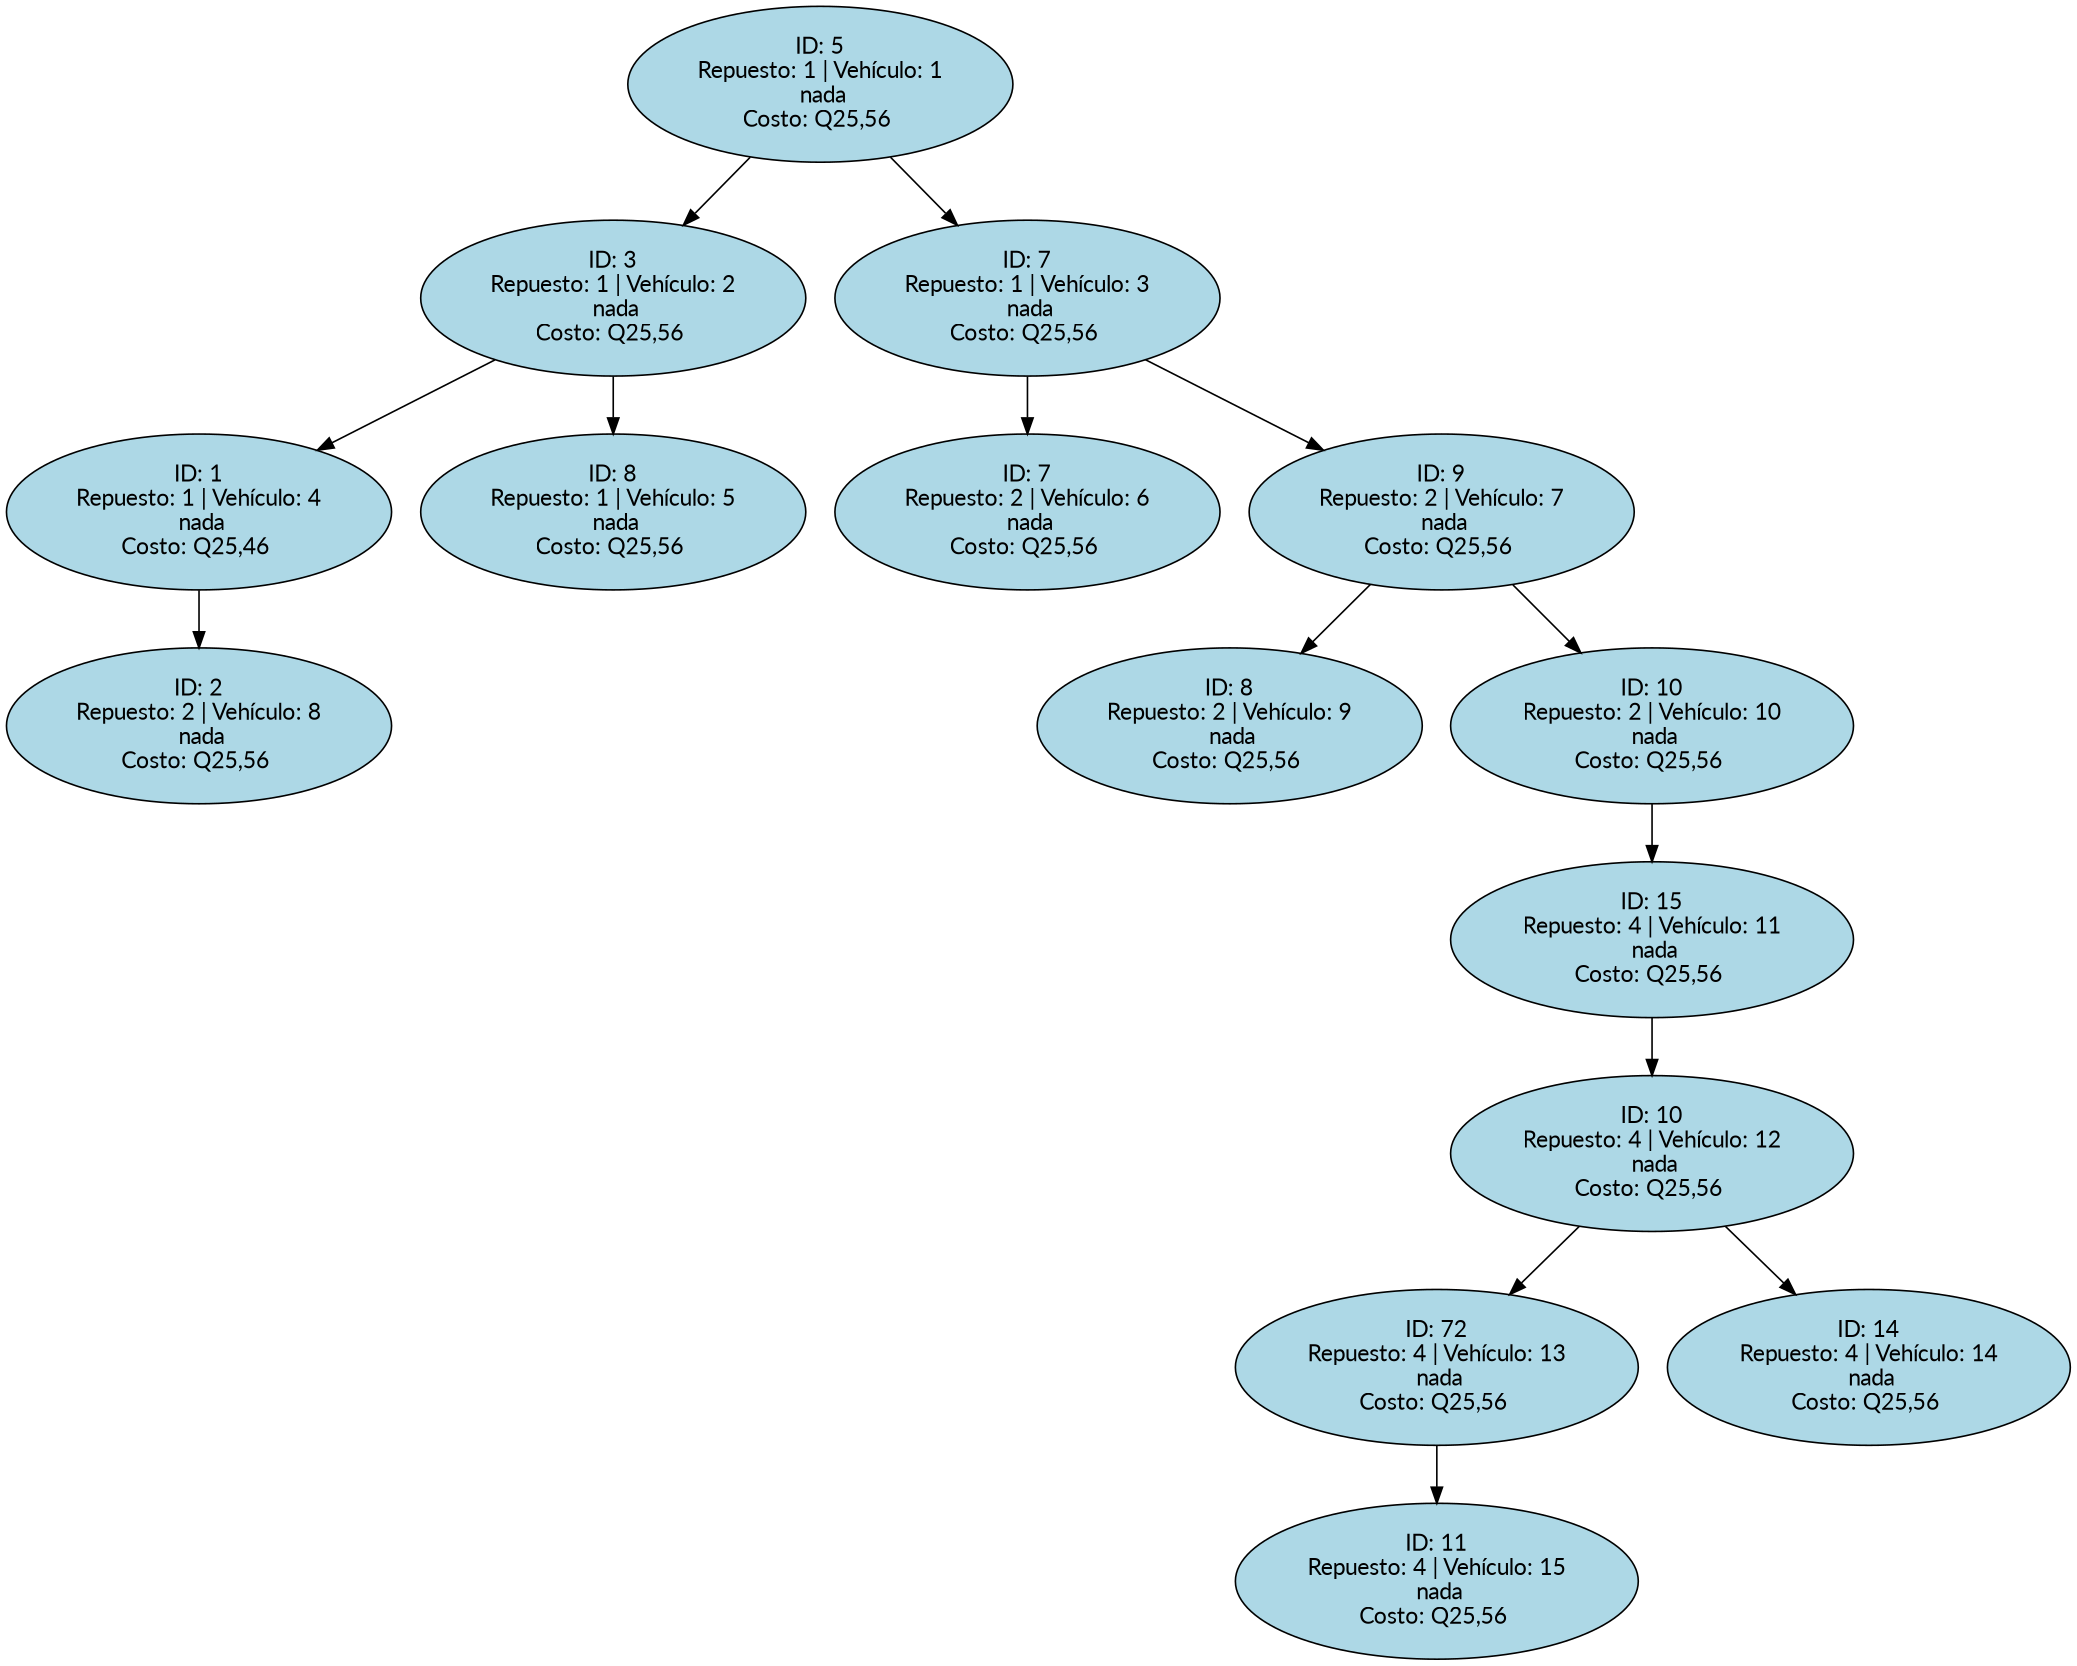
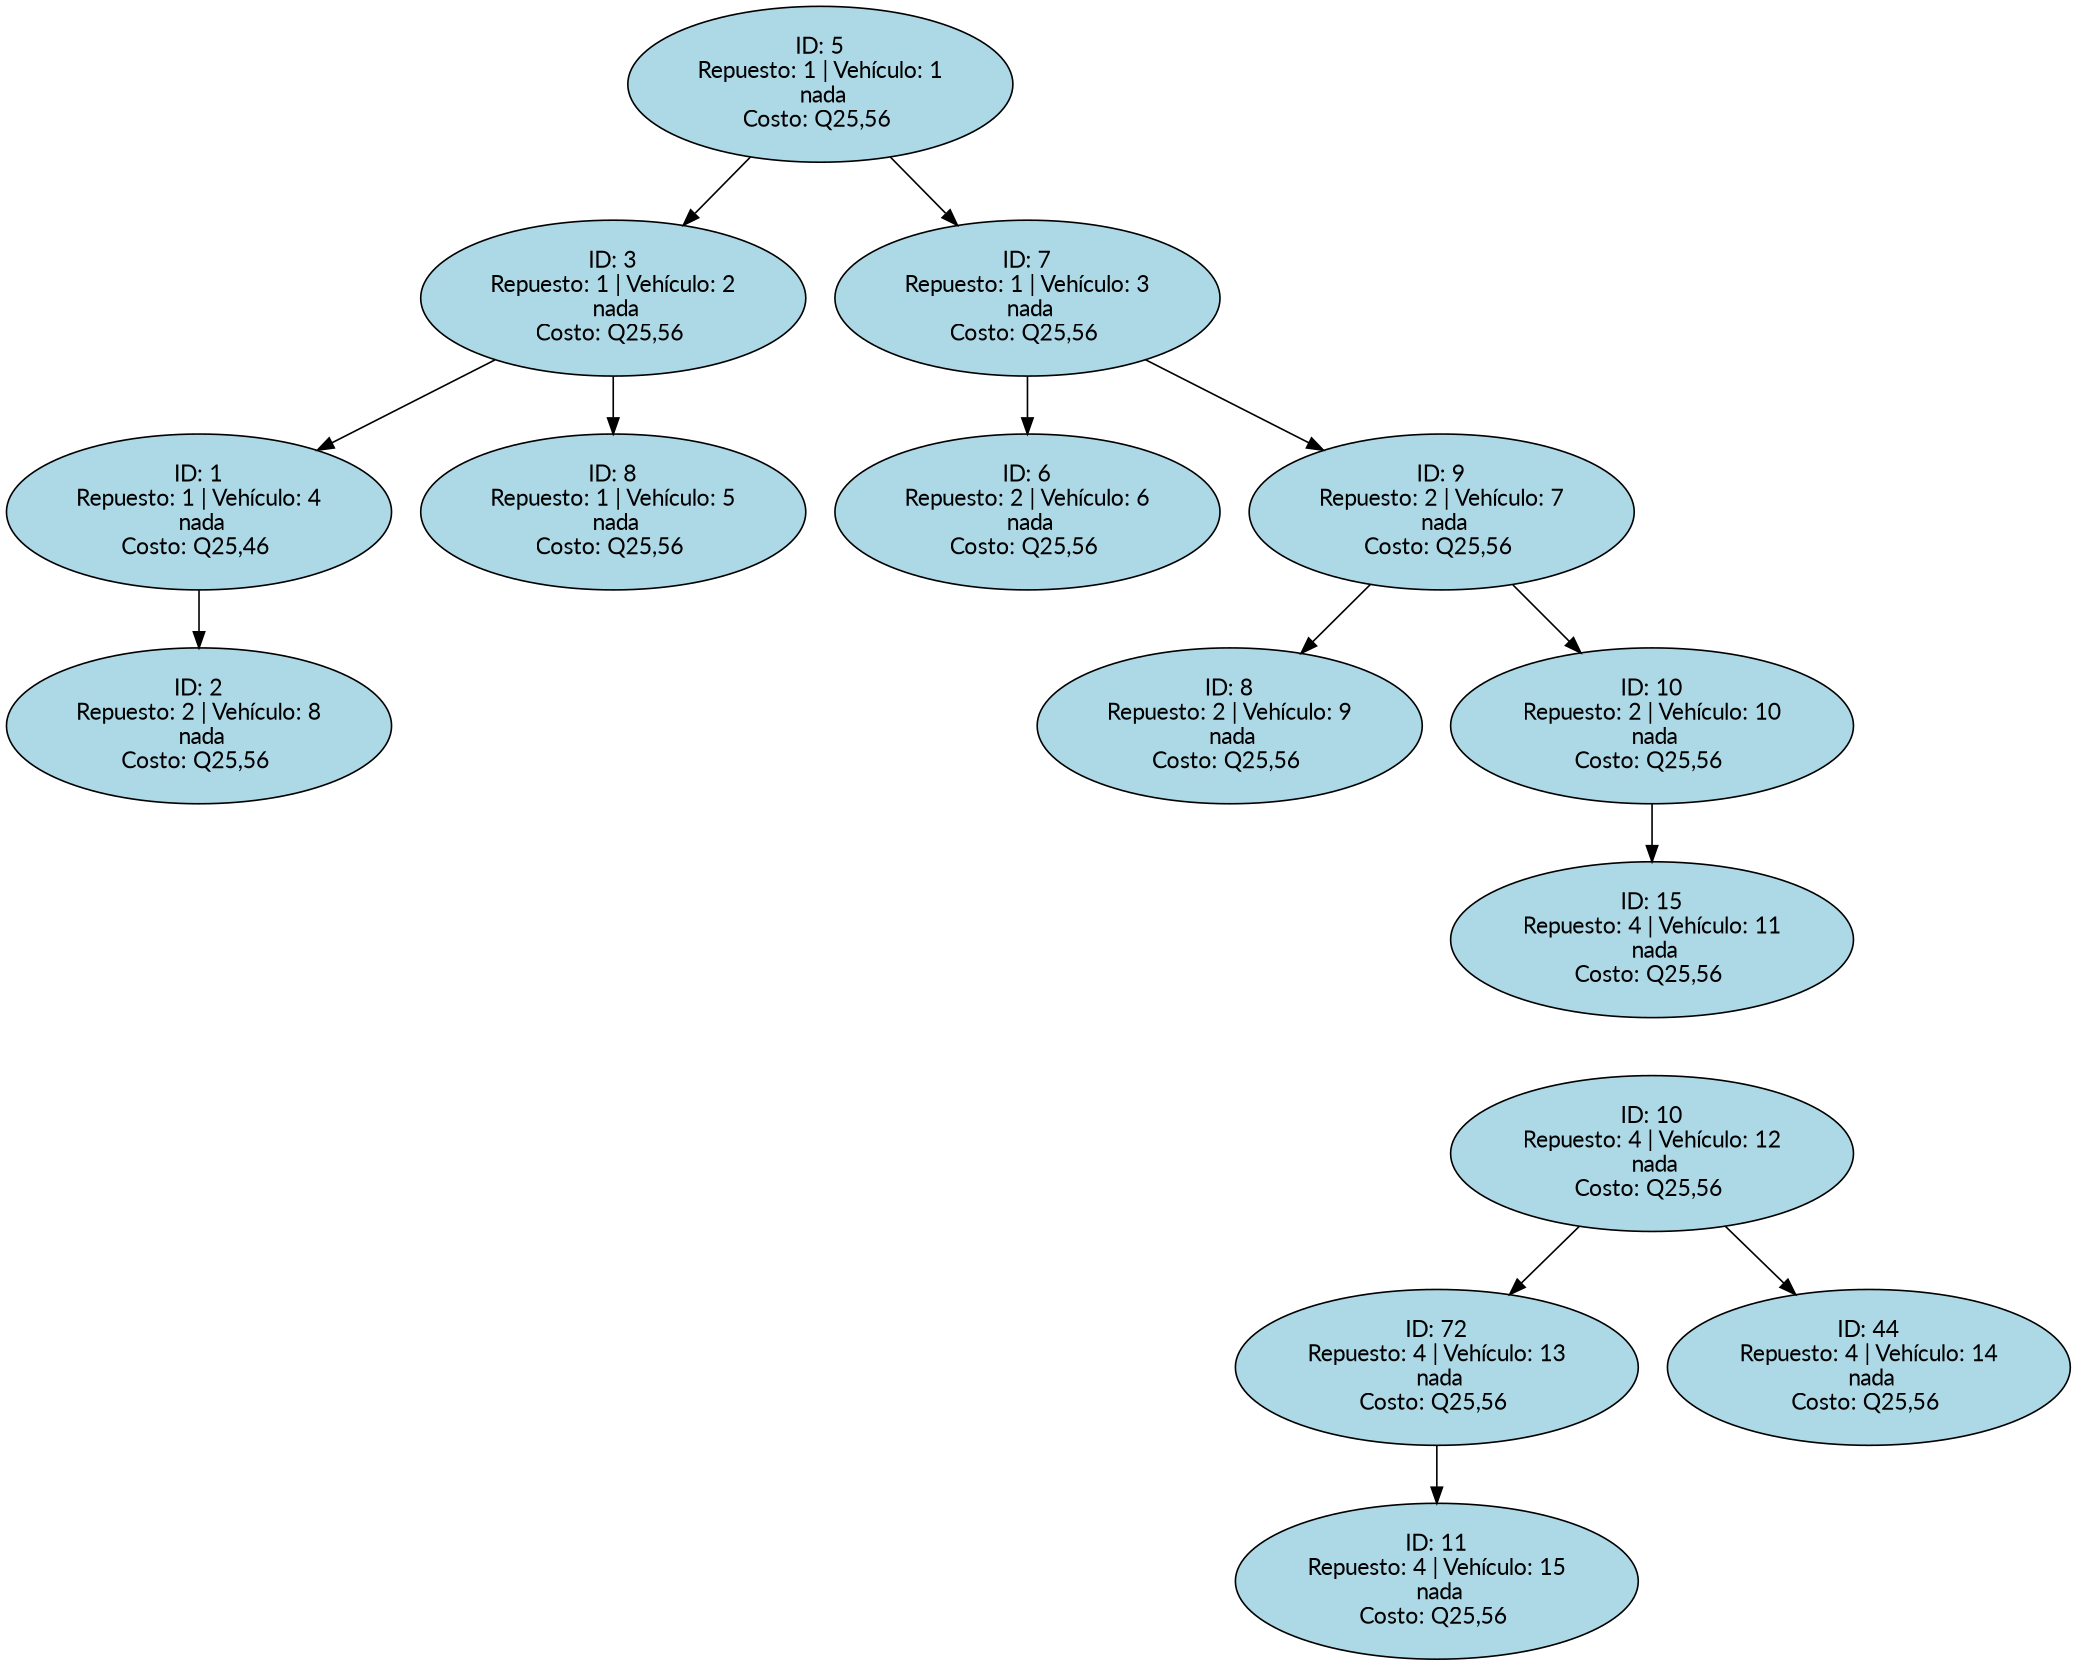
node "ID: 7 Repuesto: 2 | Vehículo: 6 nada Costo: Q25,56": label "ID: 7 Repuesto: 2 | Vehículo: 6 nada Costo: Q25,56" -> "ID: 6 Repuesto: 2 | Vehículo: 6 nada Costo: Q25,56"
edge "ID: 15 Repuesto: 4 | Vehículo: 11 nada Costo: Q25,56" -> "ID: 10 Repuesto: 4 | Vehículo: 12 nada Costo: Q25,56": removed
node "ID: 14 Repuesto: 4 | Vehículo: 14 nada Costo: Q25,56": label "ID: 14 Repuesto: 4 | Vehículo: 14 nada Costo: Q25,56" -> "ID: 44 Repuesto: 4 | Vehículo: 14 nada Costo: Q25,56"
